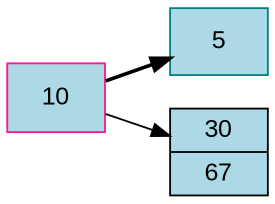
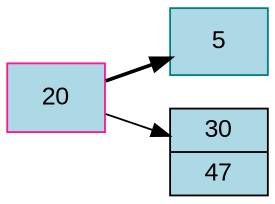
node "10": label "10" -> "20"
node "30": text "67" -> "47"
